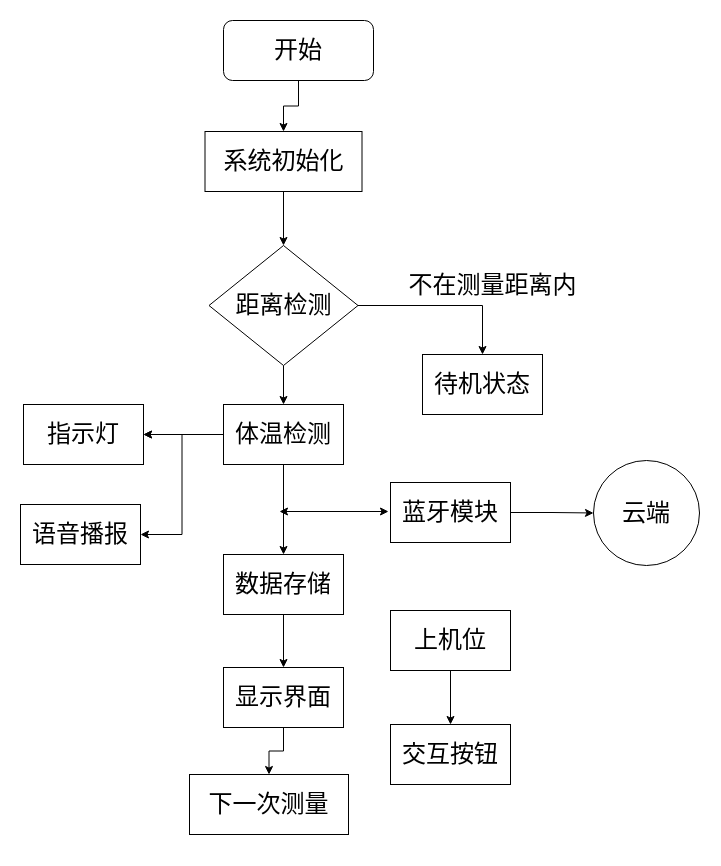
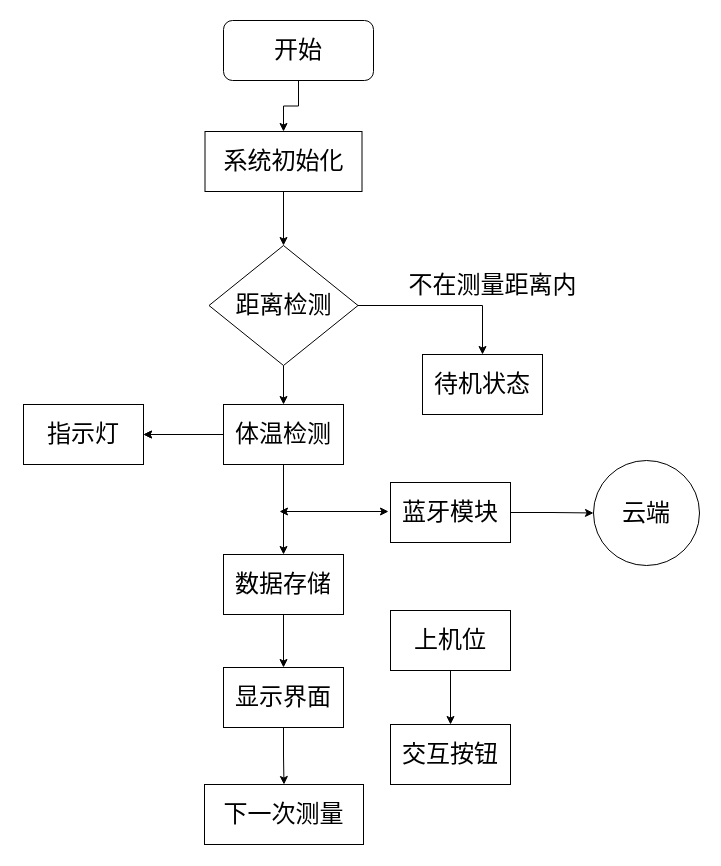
edge "体温检测" -> "语音播报": removed
node "语音播报": removed
node "下一次测量": moved (269, 805) -> (284, 815)
